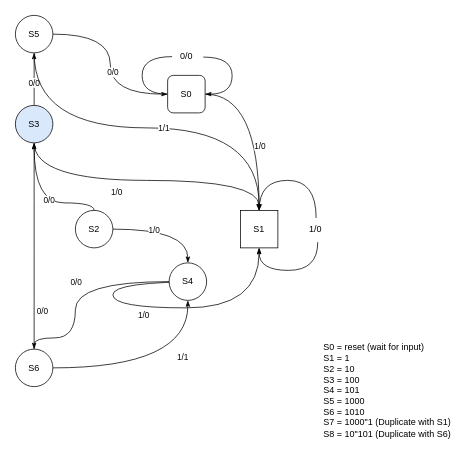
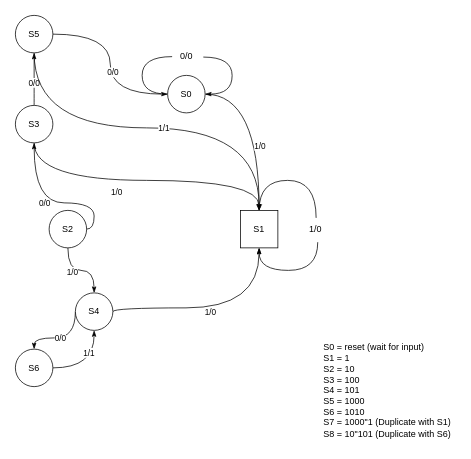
node "S0": shape rounded rectangle -> ellipse
node "S3": fillcolor #dae8fc -> #ffffff
node "S2": moved (94, 229) -> (68, 229)
edge "S6" -> "S3": removed, label "0/0"
node "S4": moved (188, 282) -> (94, 312)
